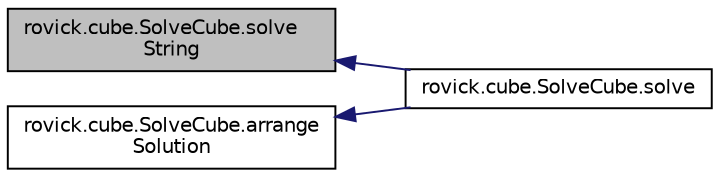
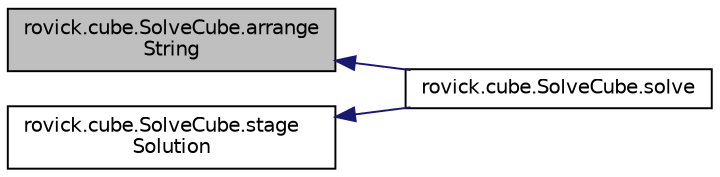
node "rovick.cube.SolveCube.solve String": label "rovick.cube.SolveCube.solve String" -> "rovick.cube.SolveCube.arrange String"
node "rovick.cube.SolveCube.arrange Solution": label "rovick.cube.SolveCube.arrange Solution" -> "rovick.cube.SolveCube.stage Solution"
